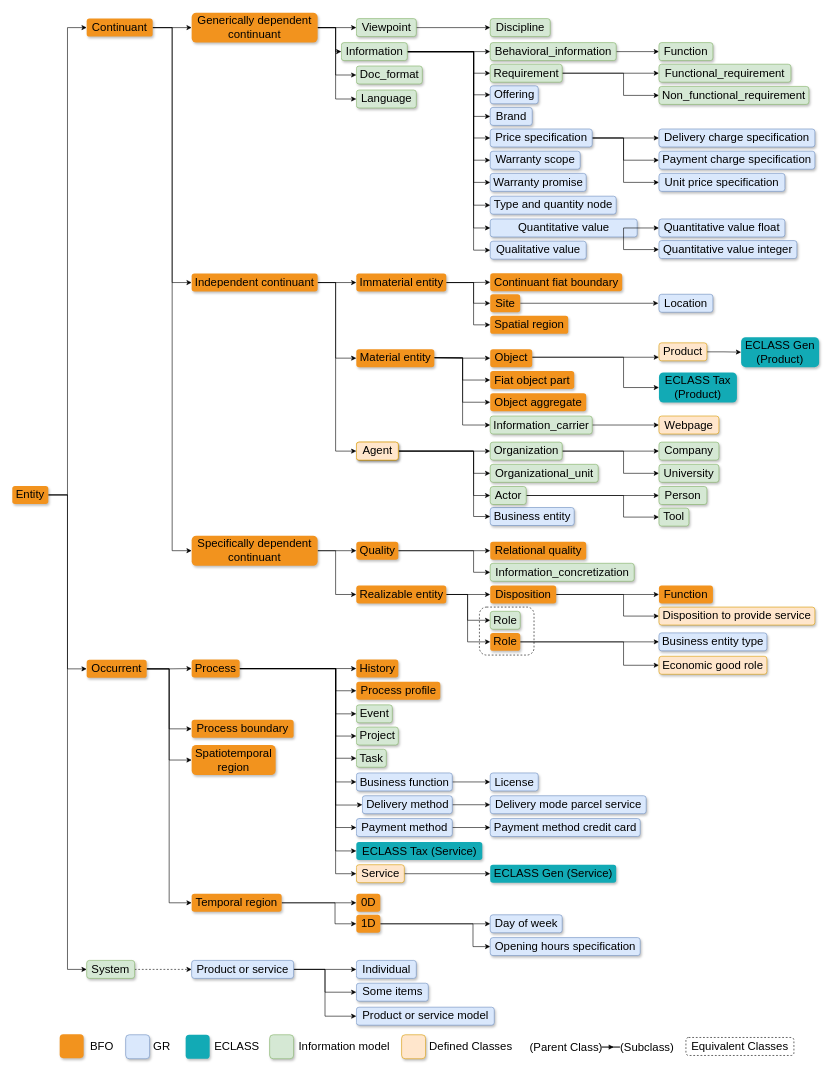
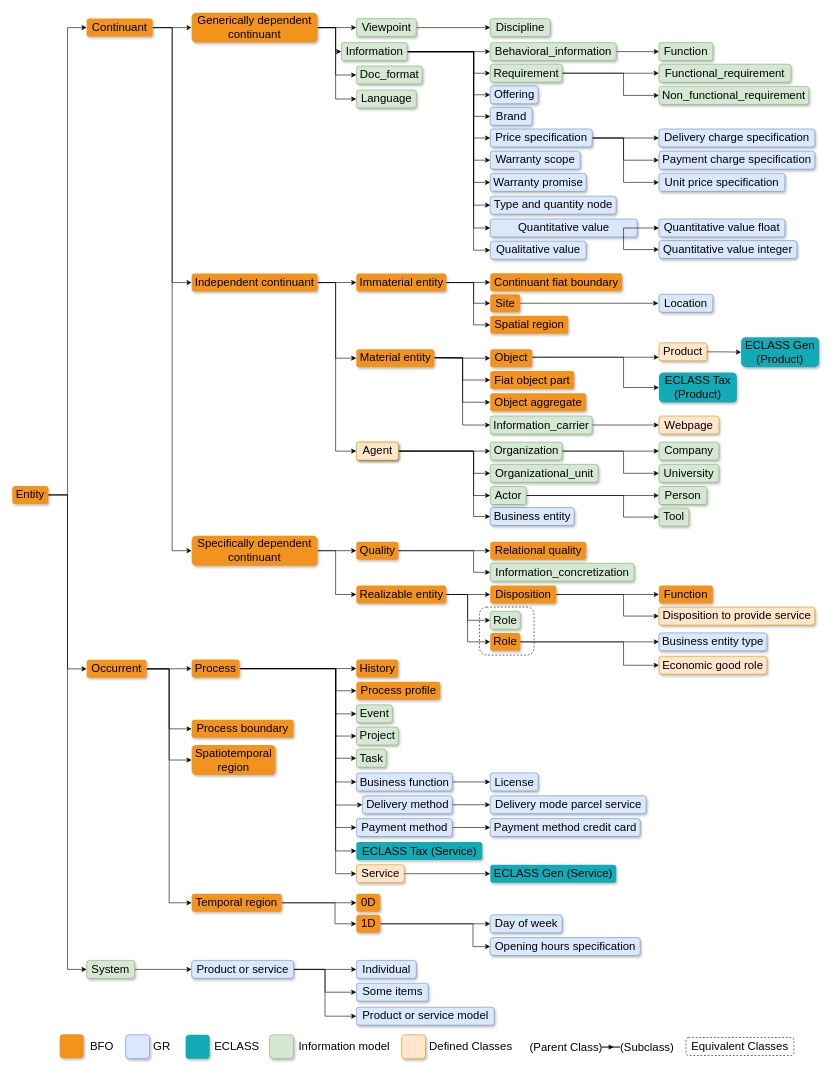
edge "System" -> "Product or service": style dashed -> solid
